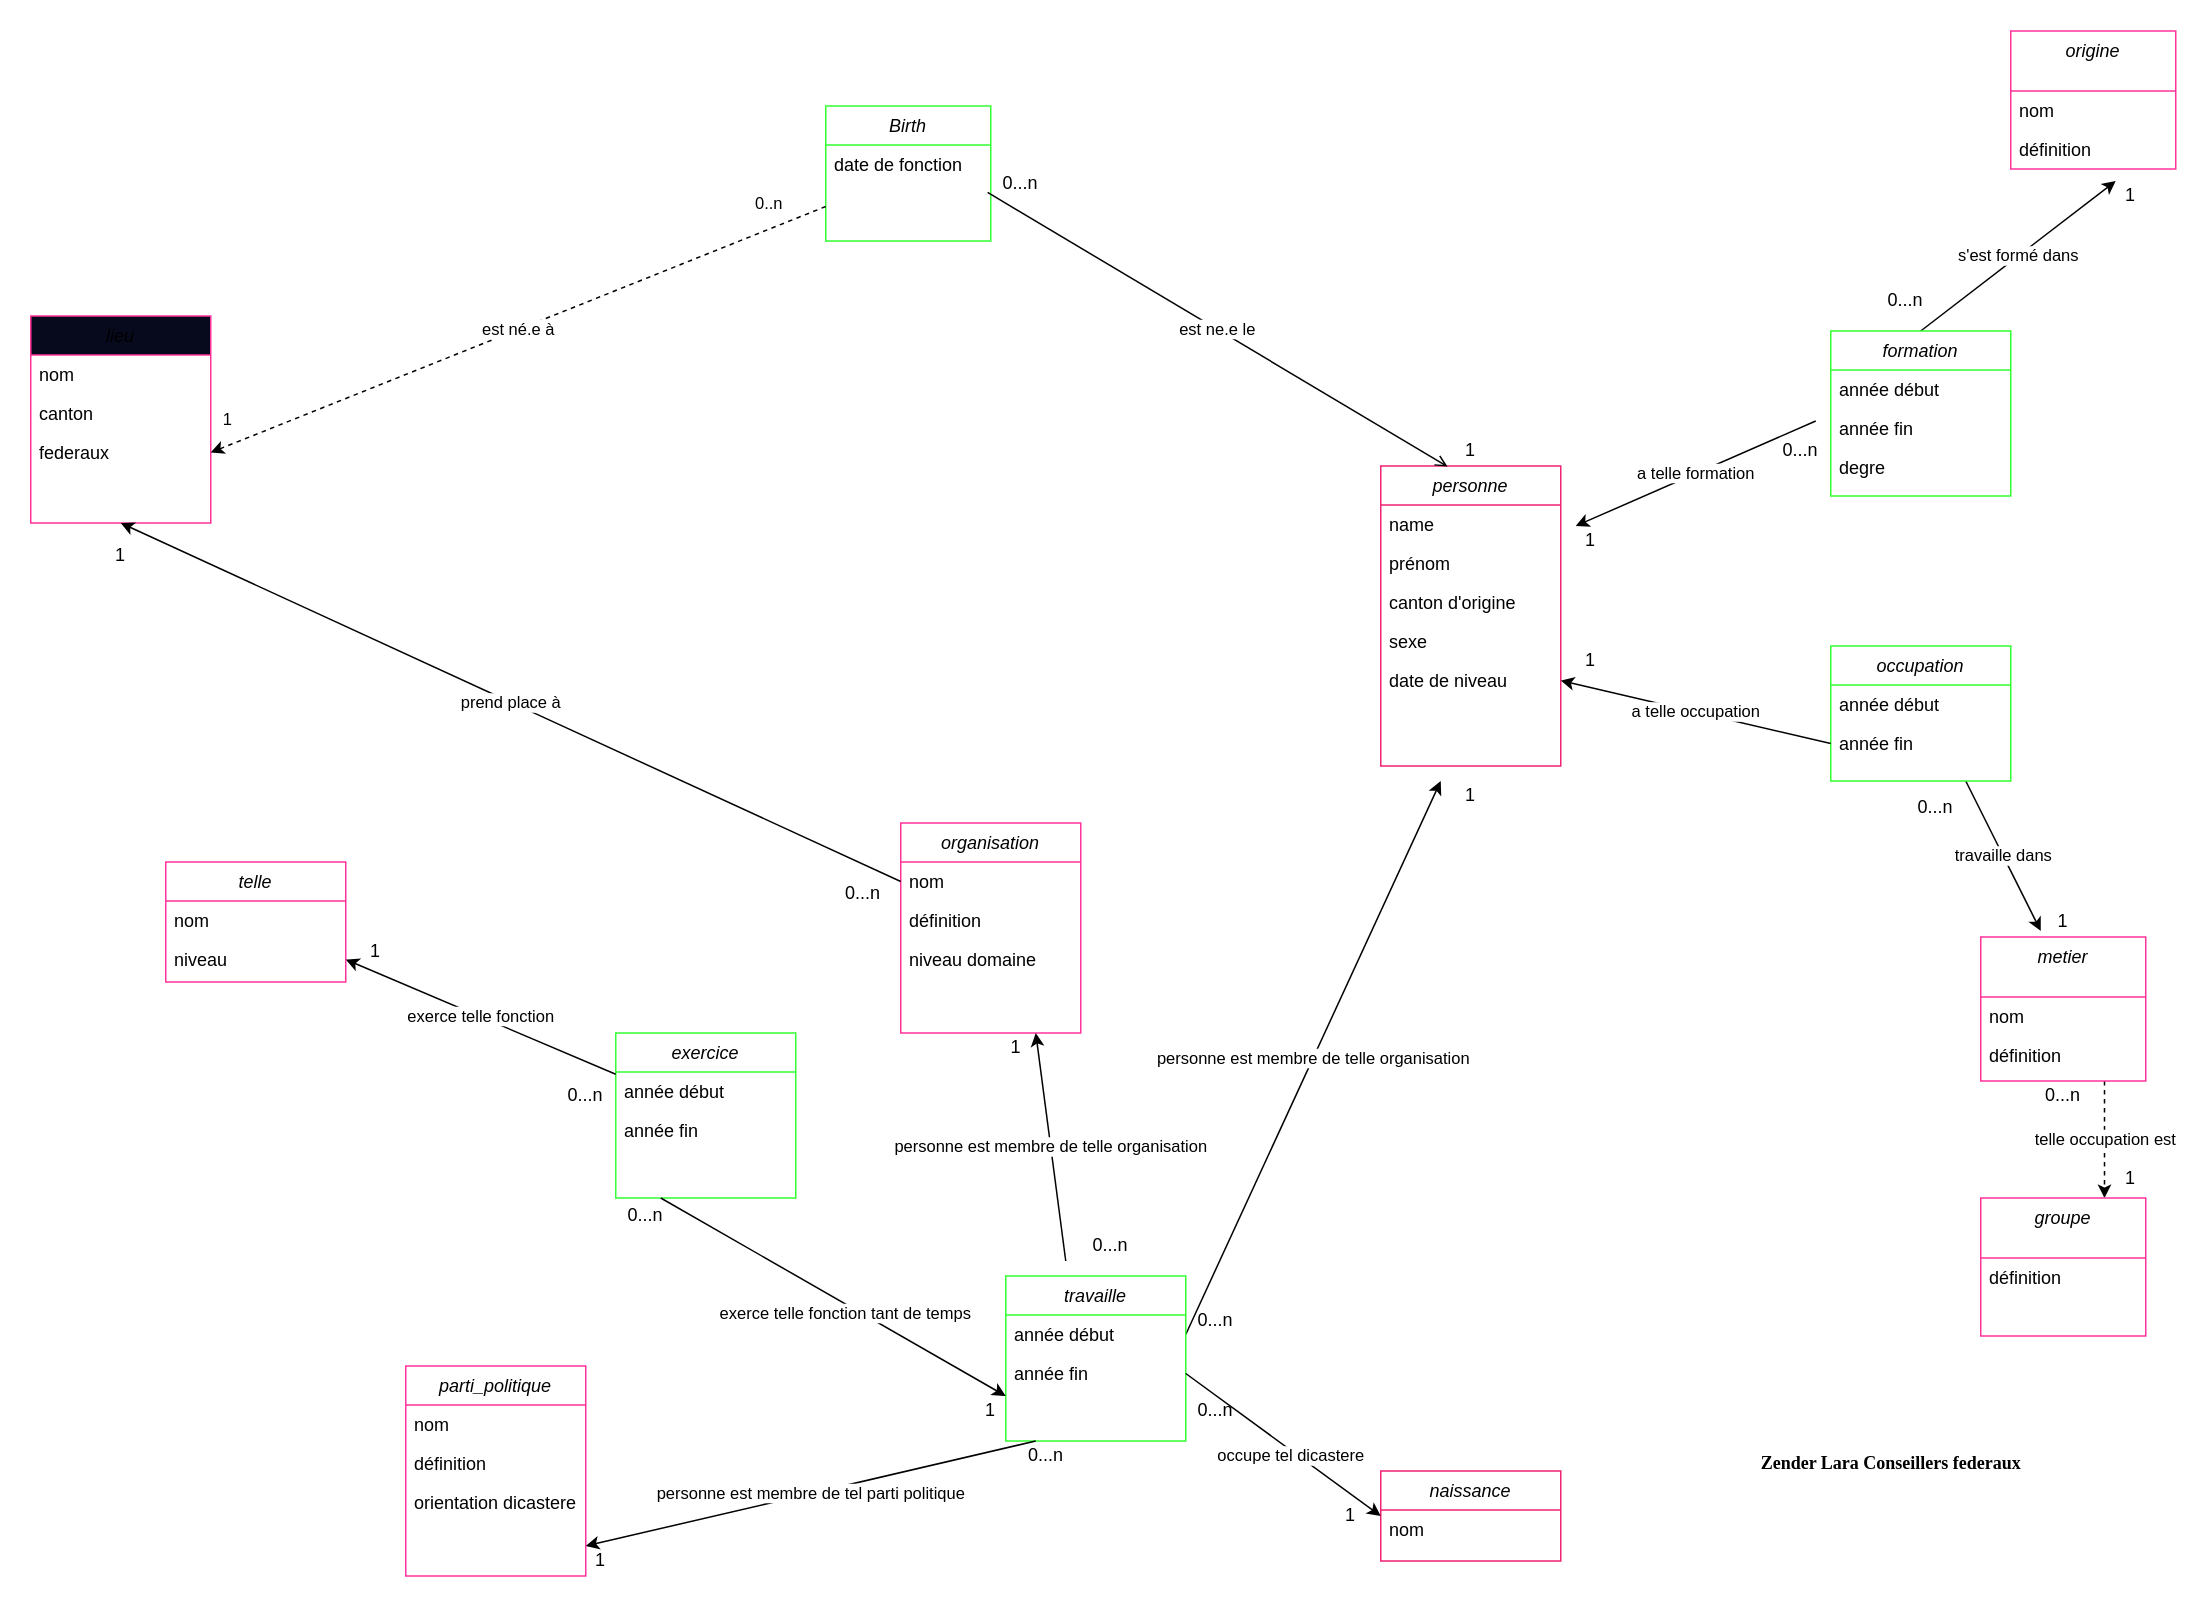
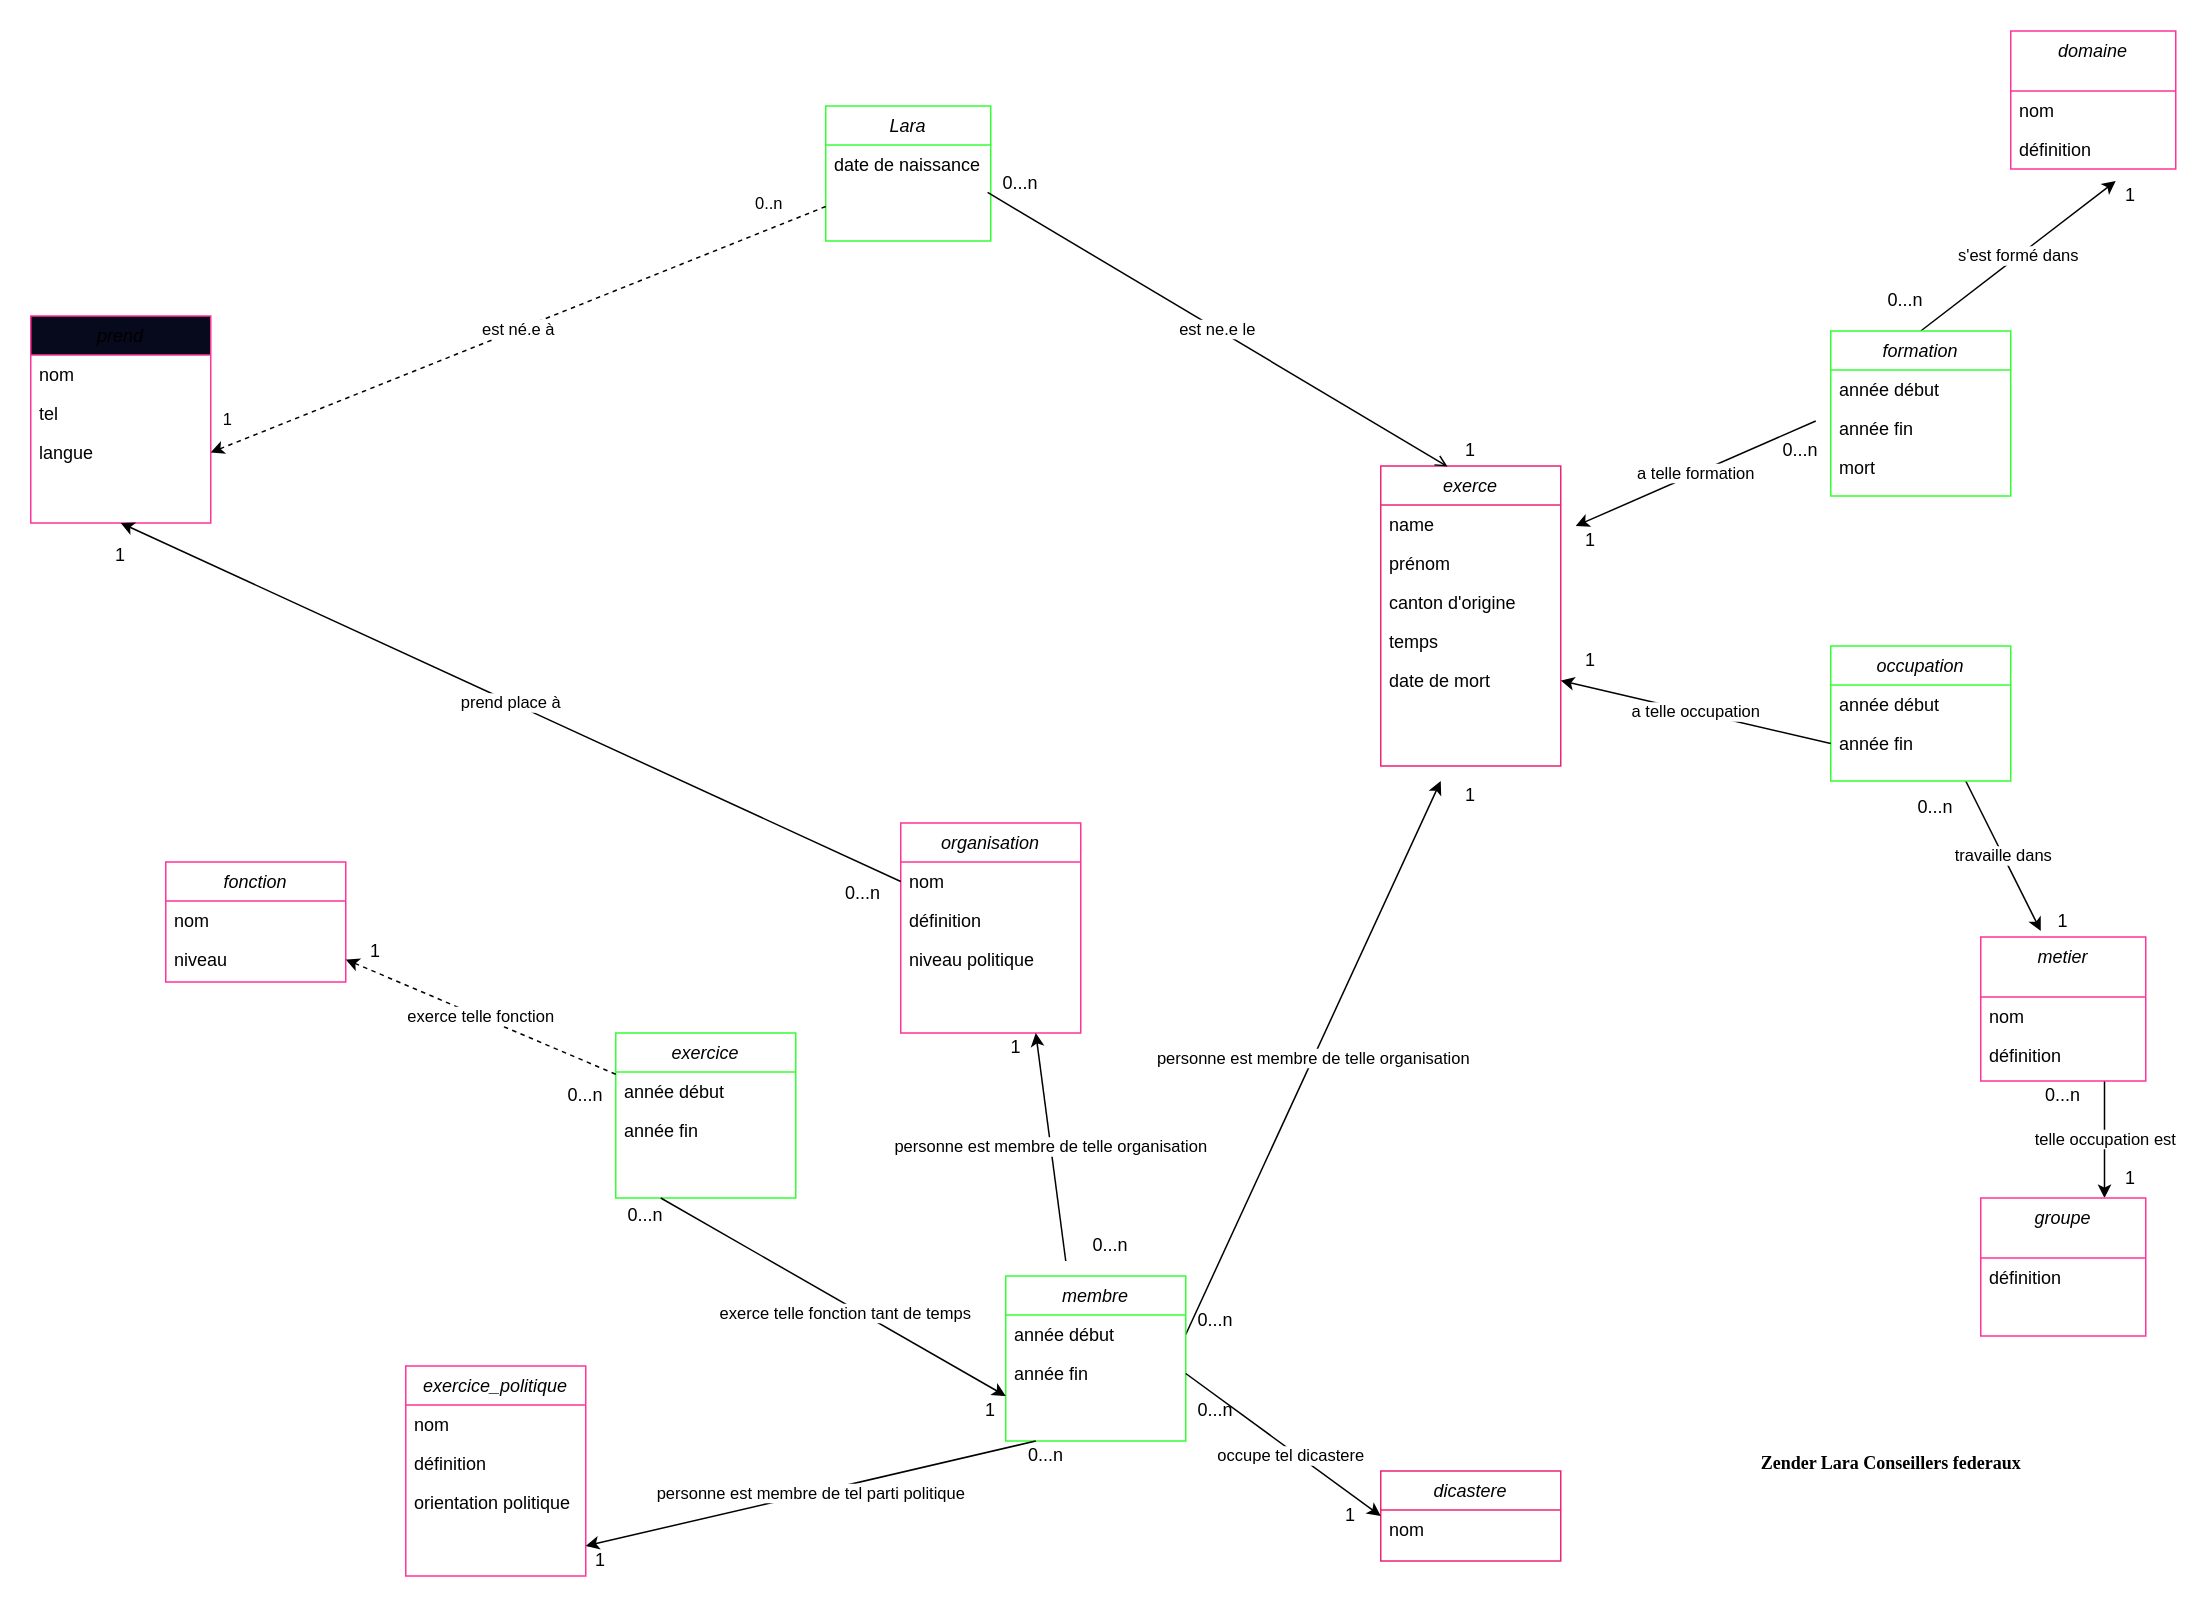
node "origine": label "origine" -> "domaine"
node "Birth": label "Birth" -> "Lara"
node "date de fonction": label "date de fonction" -> "date de naissance"
node "lieu": label "lieu" -> "prend"
node "canton": label "canton" -> "tel"
node "federaux": label "federaux" -> "langue"
node "degre": label "degre" -> "mort"
node "personne": label "personne" -> "exerce"
node "sexe": label "sexe" -> "temps"
node "date de niveau": label "date de niveau" -> "date de mort"
node "telle": label "telle" -> "fonction"
node "niveau domaine": label "niveau domaine" -> "niveau politique"
edge "exercice" -> "niveau": style solid -> dashed
edge "metier" -> "groupe": style dashed -> solid
node "travaille": label "travaille" -> "membre"
node "parti_politique": label "parti_politique" -> "exercice_politique"
node "naissance": label "naissance" -> "dicastere"
node "orientation dicastere": label "orientation dicastere" -> "orientation politique"
